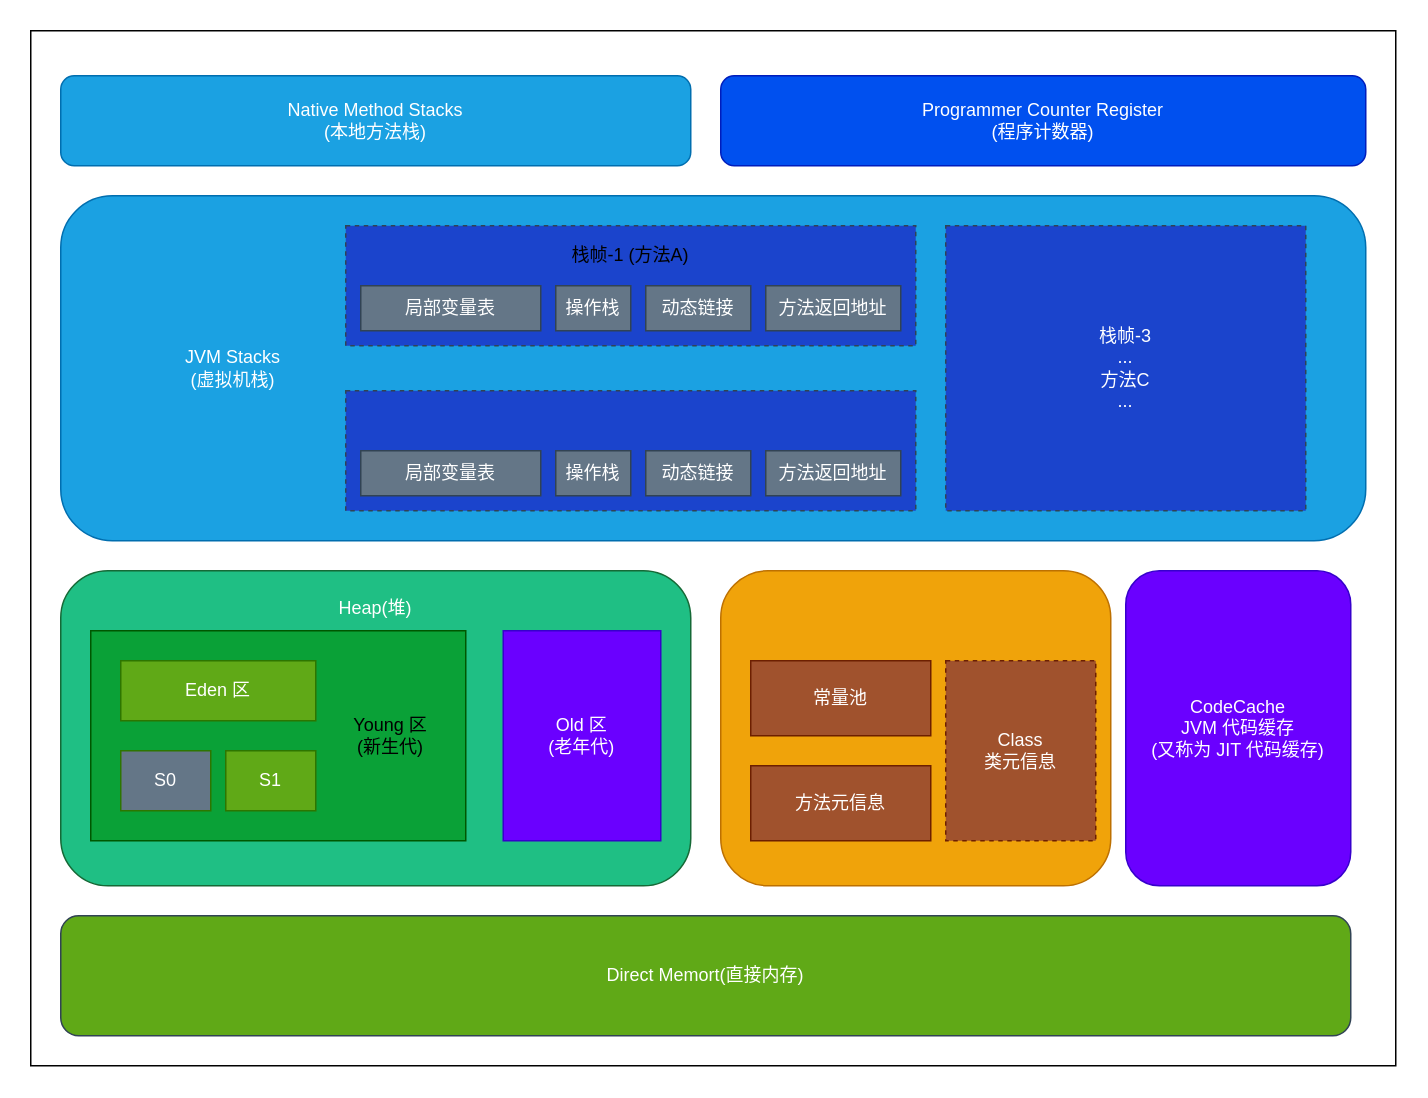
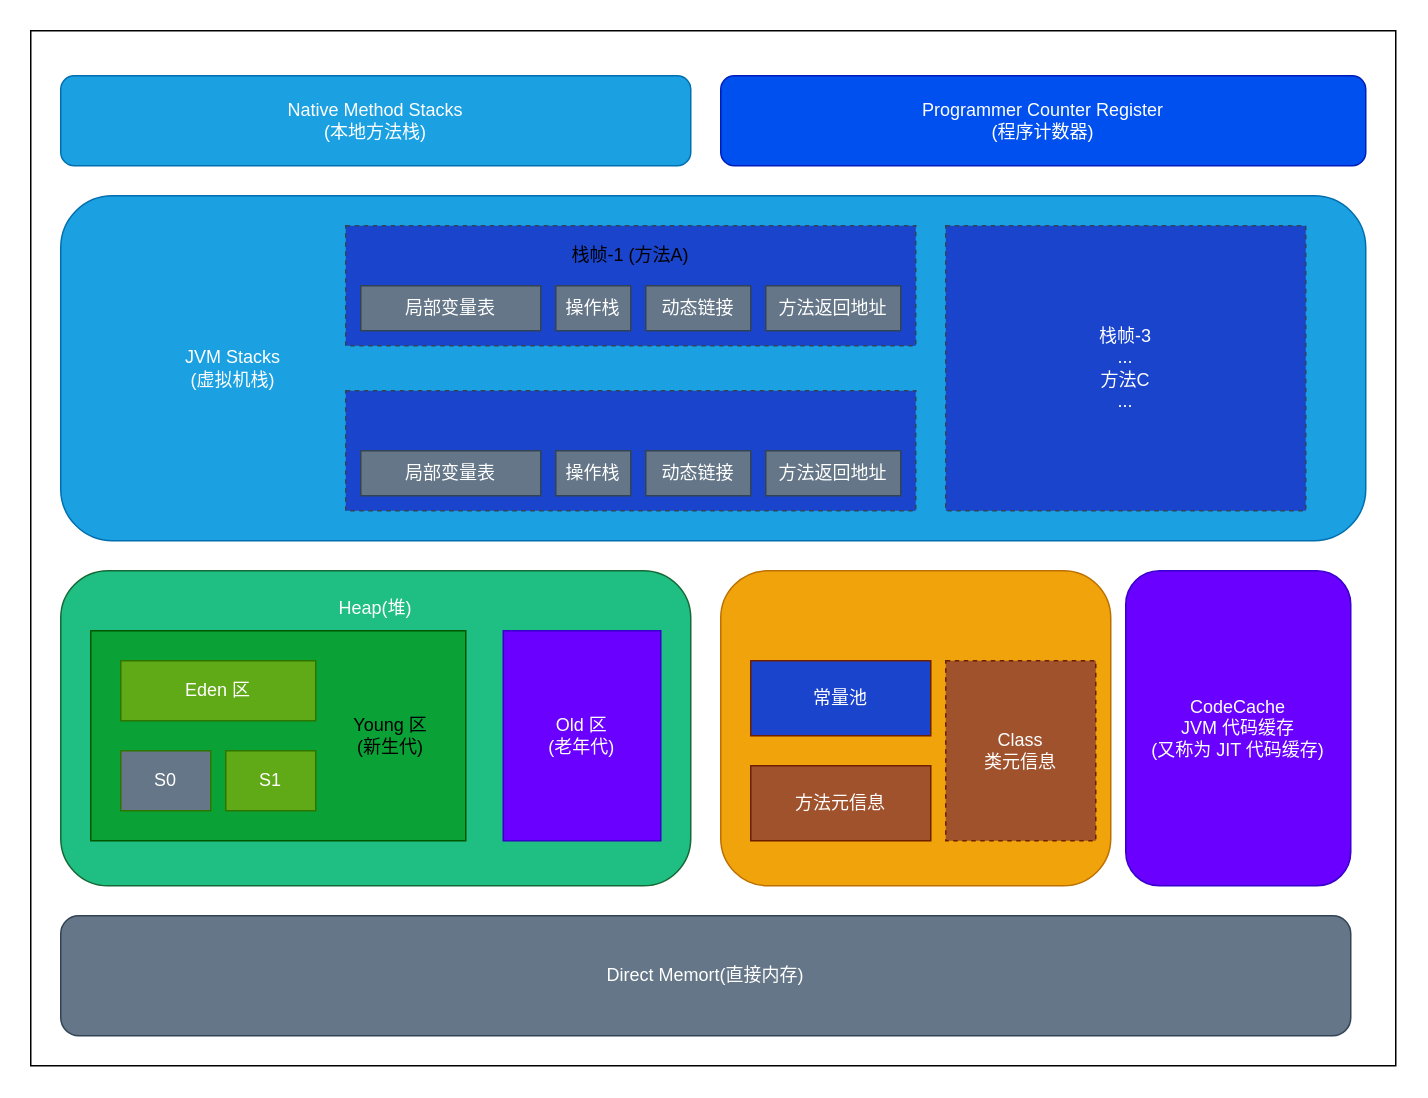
node "常量池": fillcolor #a0522d -> #1b44cc
node "Direct Memort(直接内存)": fillcolor #60a917 -> #647687
